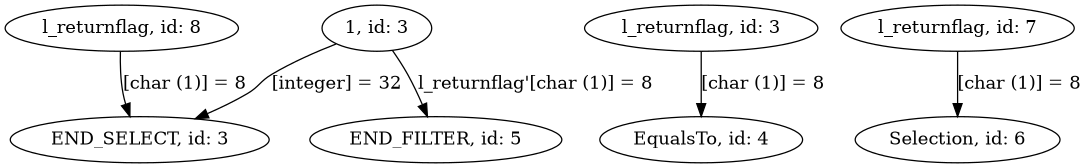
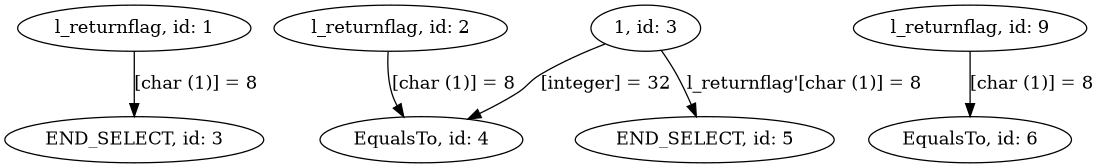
node "l_returnflag, id: 8": label "l_returnflag, id: 8" -> "l_returnflag, id: 1"
node "l_returnflag, id: 3": label "l_returnflag, id: 3" -> "l_returnflag, id: 2"
node "l_returnflag, id: 7": label "l_returnflag, id: 7" -> "l_returnflag, id: 9"
edge "1, id: 3" -> "END_SELECT, id: 3": now "1, id: 3" -> "EqualsTo, id: 4"
node "END_FILTER, id: 5": label "END_FILTER, id: 5" -> "END_SELECT, id: 5"
node "Selection, id: 6": label "Selection, id: 6" -> "EqualsTo, id: 6"
